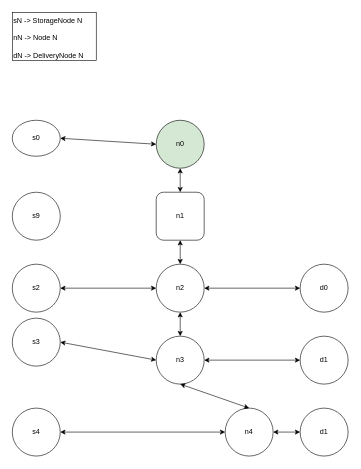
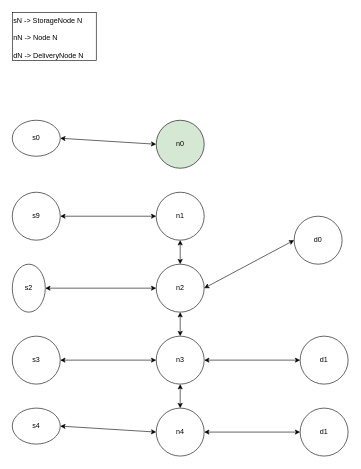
edge "n0" -- "n1": removed
edge "s9" -- "n1": added
node "n1": shape rounded rectangle -> ellipse
node "s2": size 48x48 -> 33x48
node "d0": moved (324, 288) -> (318, 240)
node "s3": moved (36, 342) -> (36, 360)
node "s4": size 48x48 -> 48x36
node "n4": moved (249, 432) -> (180, 432)
